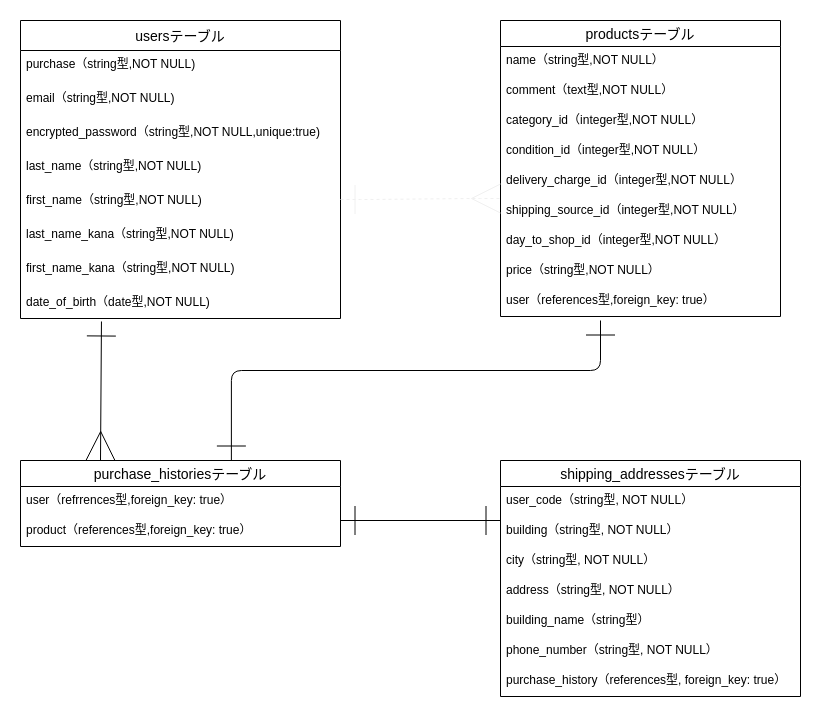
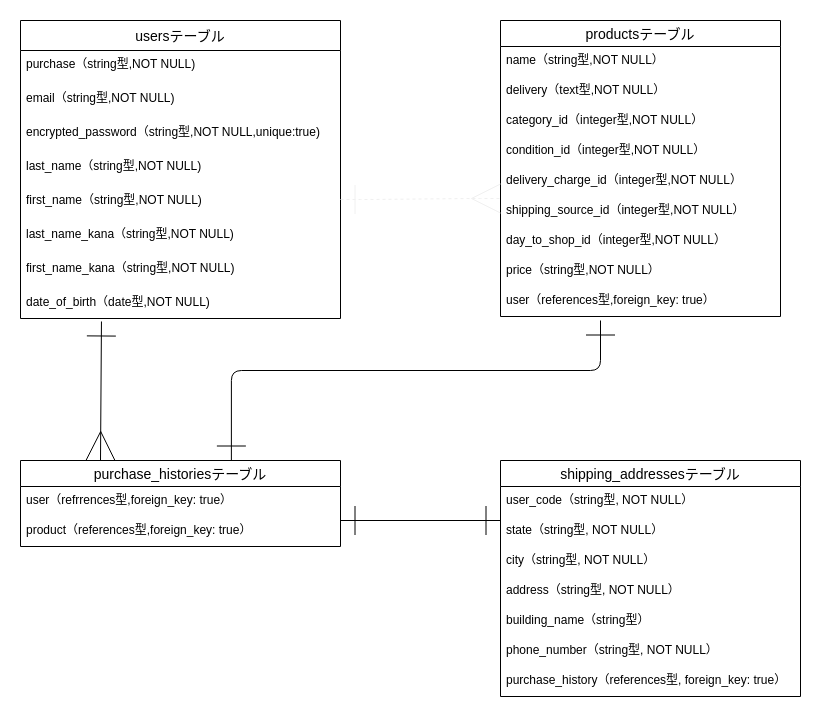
node "comment（text型,NOT NULL）": label "comment（text型,NOT NULL）" -> "delivery（text型,NOT NULL）"
node "building（string型, NOT NULL）": label "building（string型, NOT NULL）" -> "state（string型, NOT NULL）"
